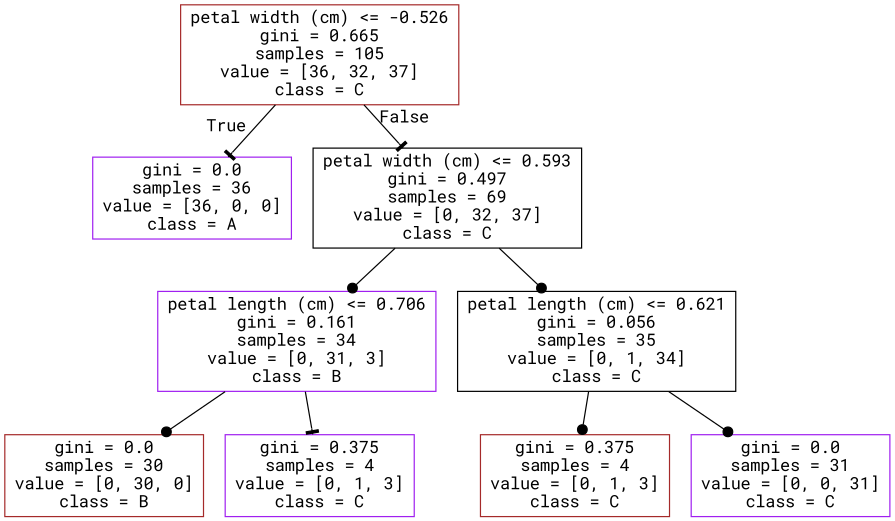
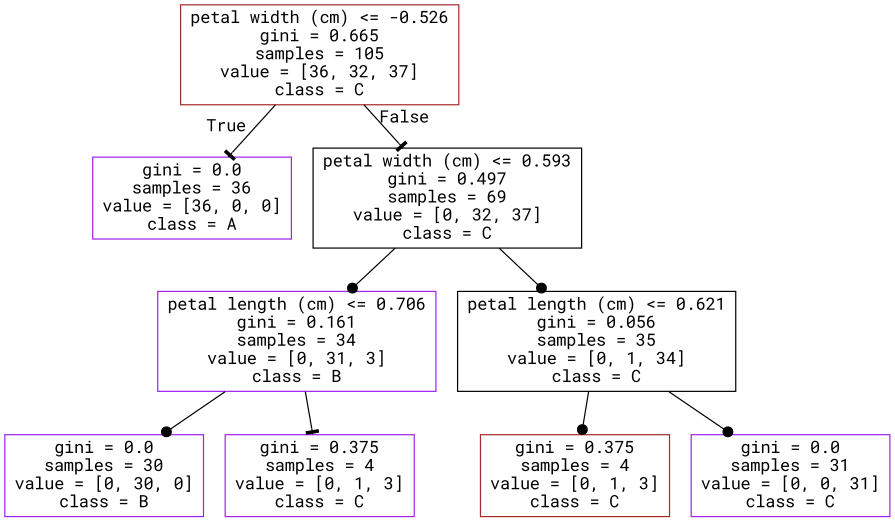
node "gini = 0.0 samples = 30 value = [0, 30, 0] class = B": color brown -> purple
